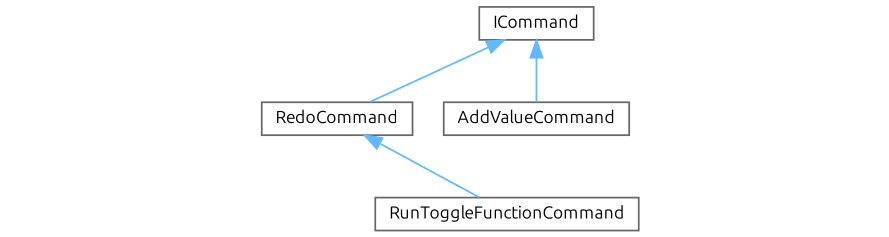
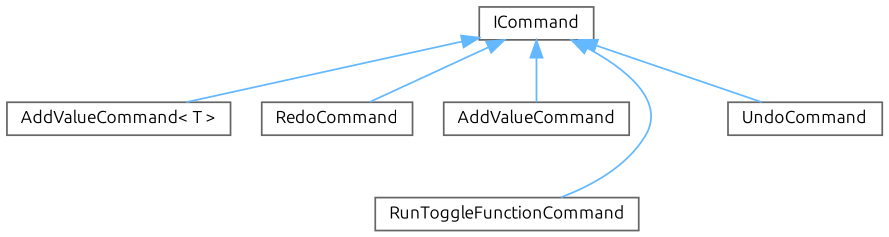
node "AddValueCommand< T >": added
node "UndoCommand": added
edge "RunToggleFunctionCommand" -> "RedoCommand": now "RunToggleFunctionCommand" -> "ICommand"
